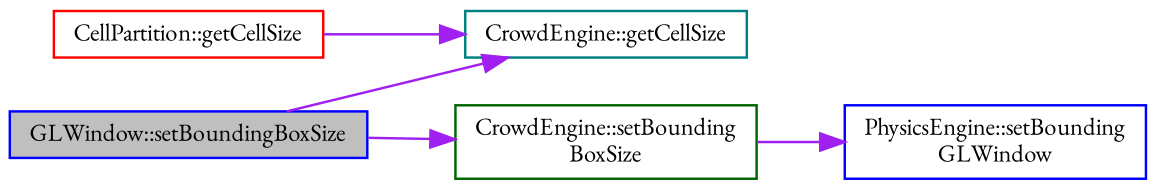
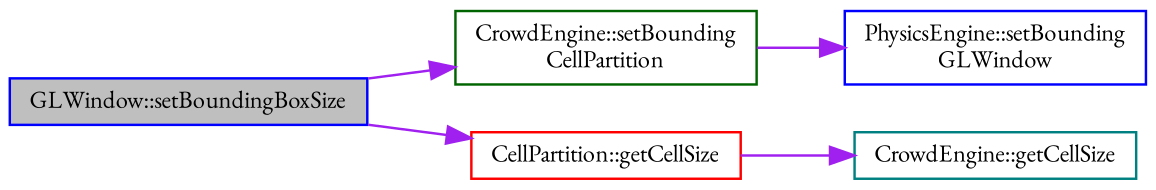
edge "GLWindow::setBoundingBoxSize" -> "CrowdEngine::getCellSize": now "GLWindow::setBoundingBoxSize" -> "CellPartition::getCellSize"
node "CrowdEngine::setBounding BoxSize": label "CrowdEngine::setBounding BoxSize" -> "CrowdEngine::setBounding CellPartition"
